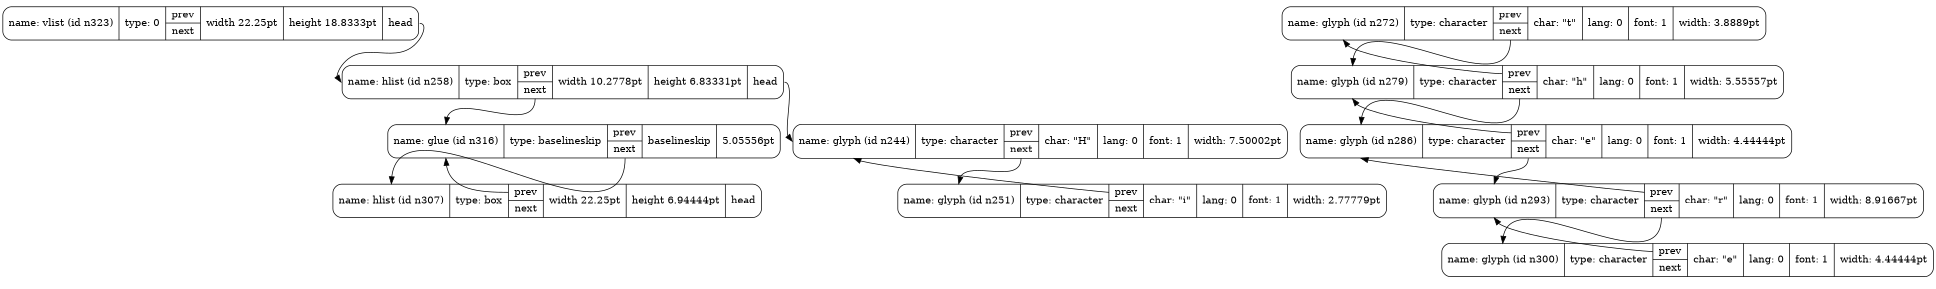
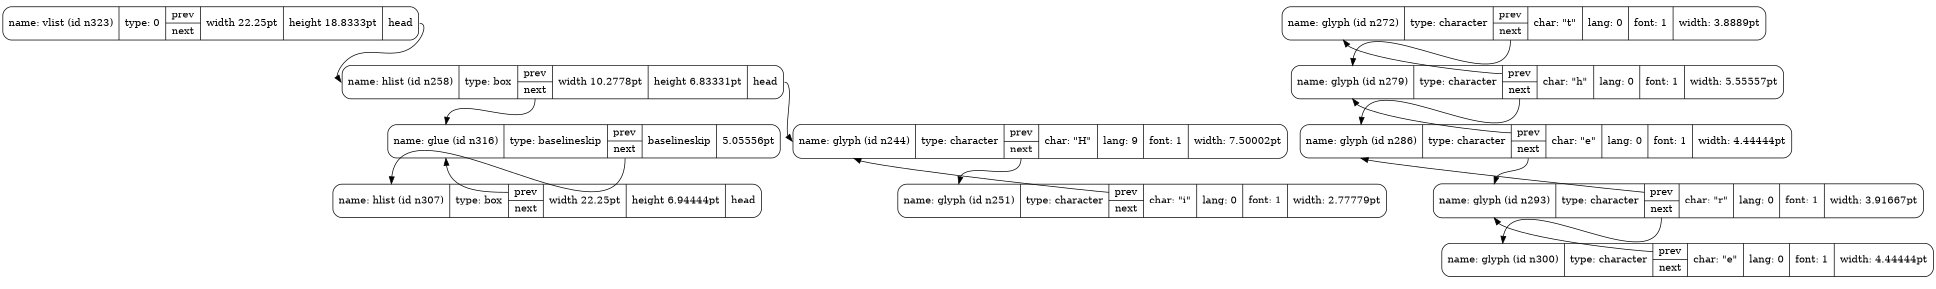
node "name: glyph (id n244)": text "lang: 0" -> "lang: 9"
node "name: glyph (id n293)": text "width: 8.91667pt" -> "width: 3.91667pt"
